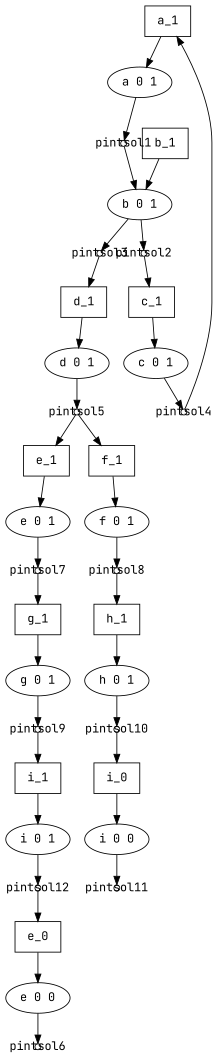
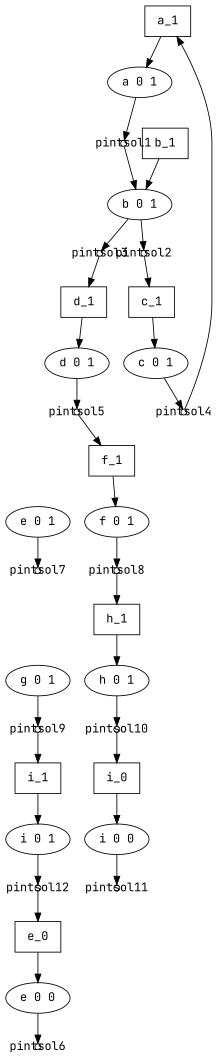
node "e_1": removed
node "g_1": removed
